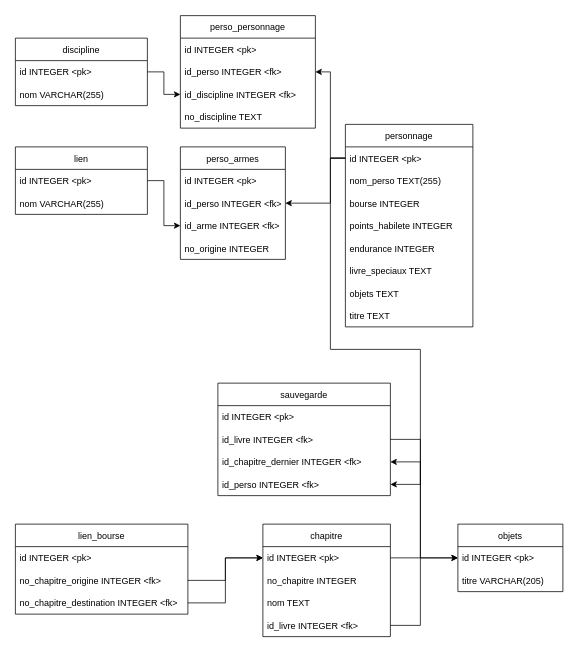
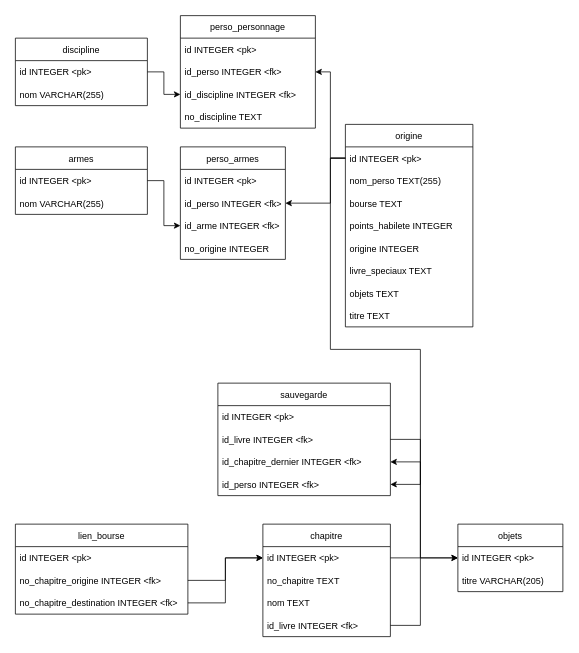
node "personnage": label "personnage" -> "origine"
node "lien": label "lien" -> "armes"
node "bourse INTEGER": label "bourse INTEGER" -> "bourse TEXT"
node "endurance INTEGER": label "endurance INTEGER" -> "origine INTEGER"
node "no_chapitre INTEGER": label "no_chapitre INTEGER" -> "no_chapitre TEXT"
